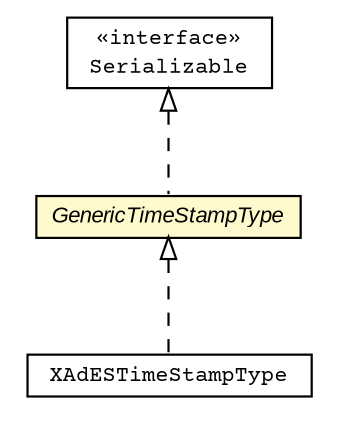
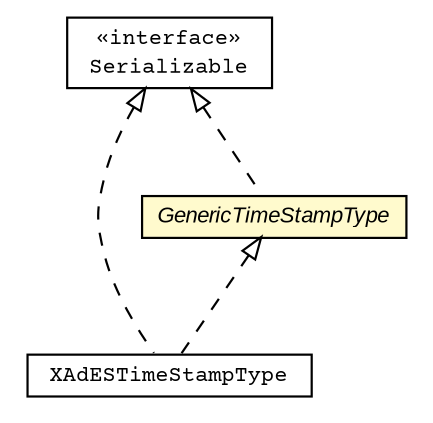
edge "XAdESTimeStampType" -> "Serializable": added
